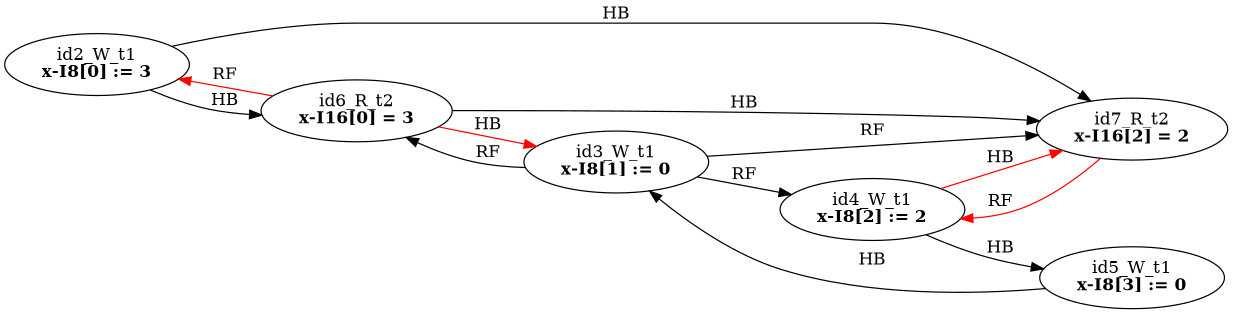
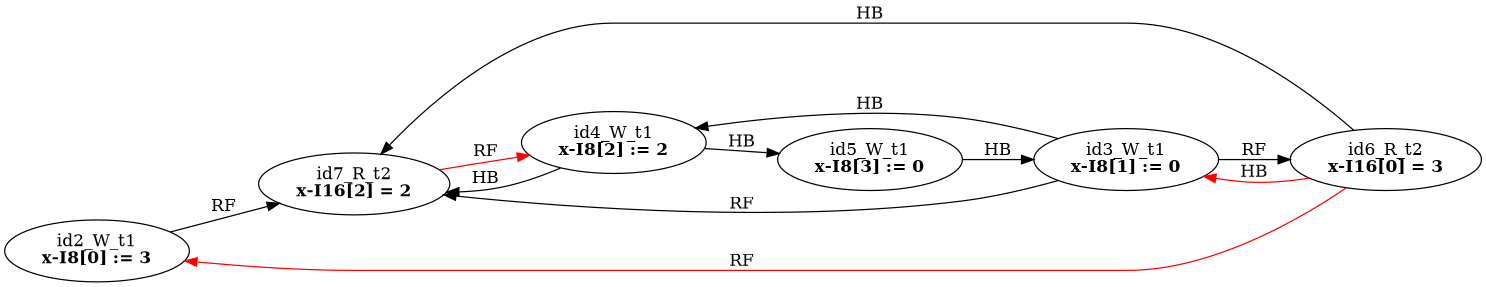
edge "id2_W_t1" -> "id7_R_t2": label "HB" -> "RF"
edge "id2_W_t1" -> "id6_R_t2": removed, label "HB"
edge "id4_W_t1" -> "id7_R_t2": color red -> black
edge "id3_W_t1" -> "id4_W_t1": label "RF" -> "HB"
